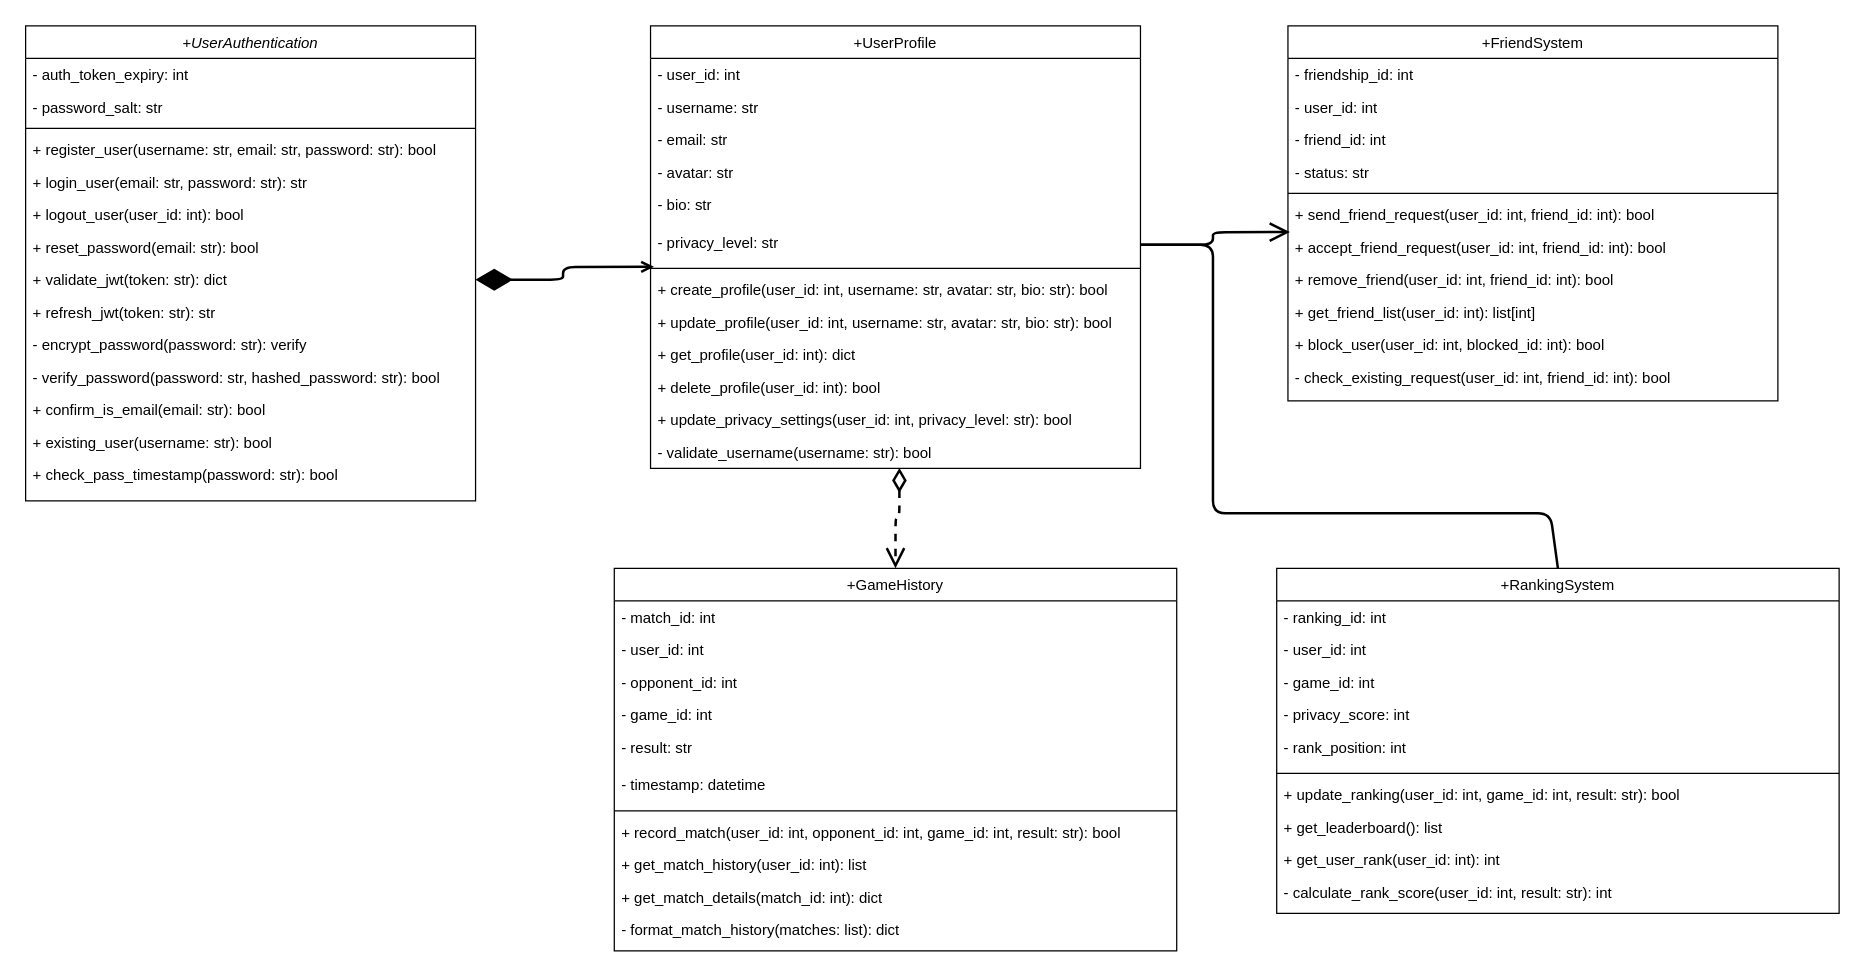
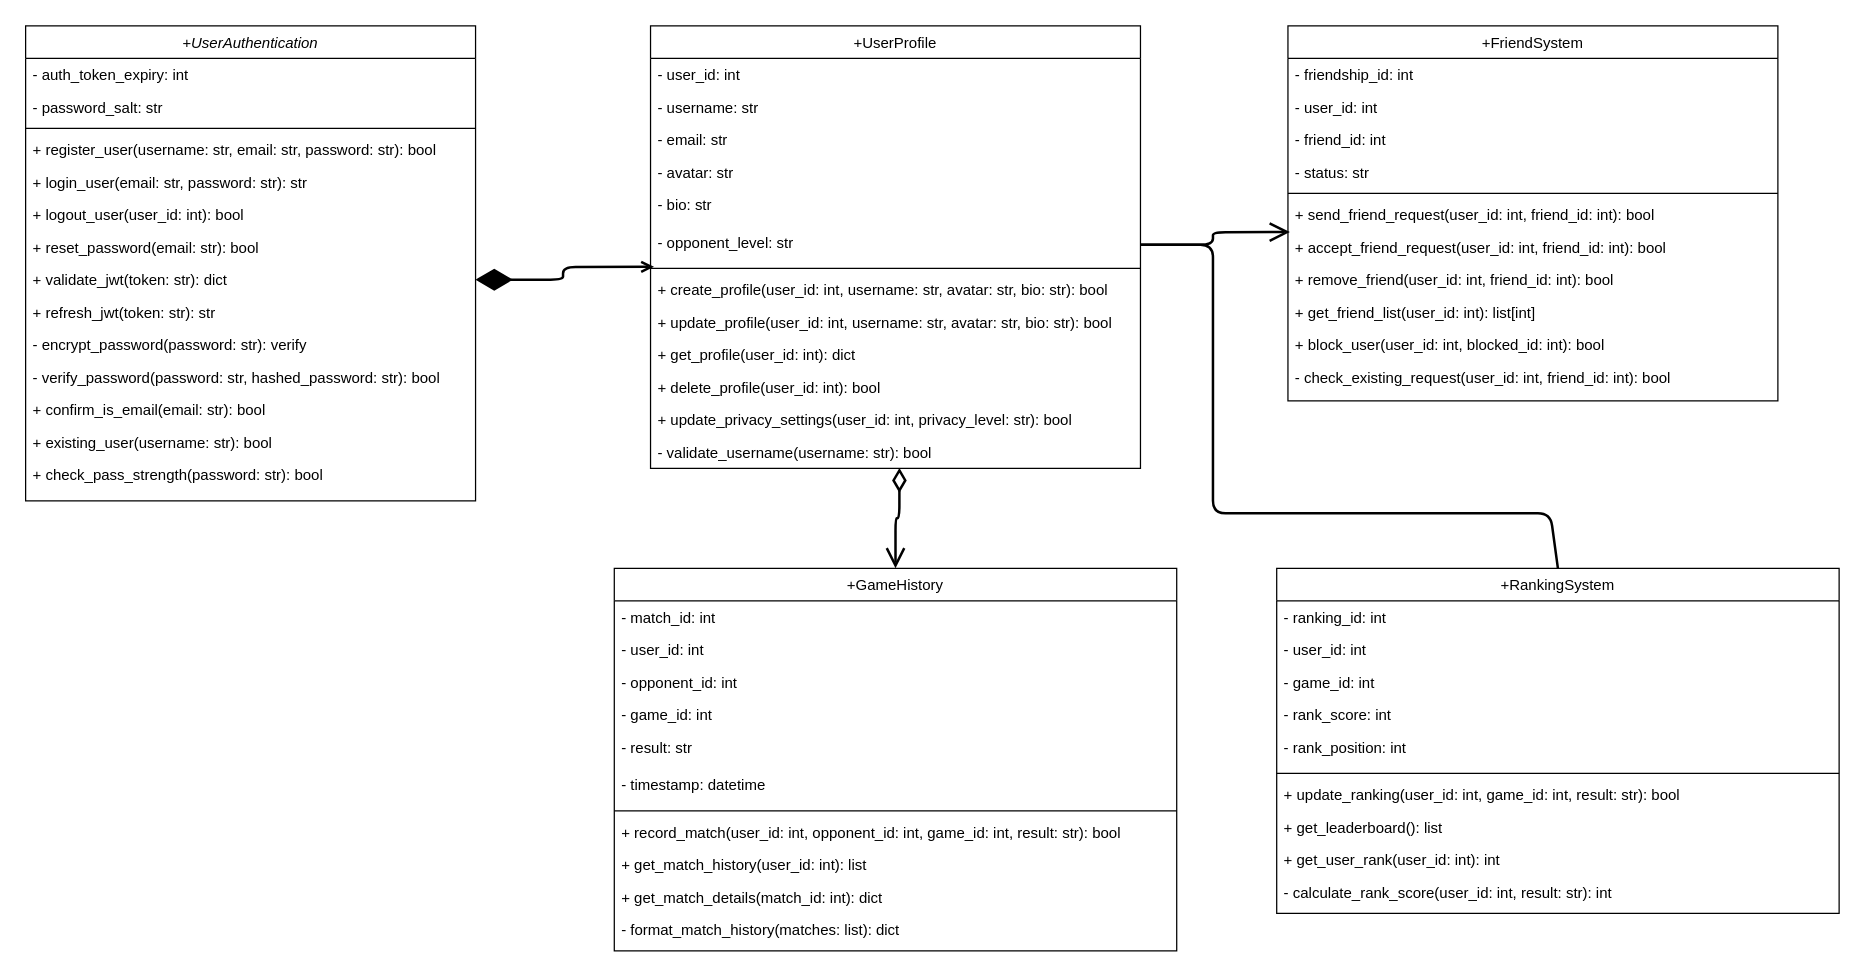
node "- privacy_level: str": label "- privacy_level: str" -> "- opponent_level: str"
node "+ check_pass_timestamp(password: str): bool": label "+ check_pass_timestamp(password: str): bool" -> "+ check_pass_strength(password: str): bool"
edge "- validate_username(username: str): bool" -- "+GameHistory": style dashed -> solid
node "- privacy_score: int": label "- privacy_score: int" -> "- rank_score: int"
